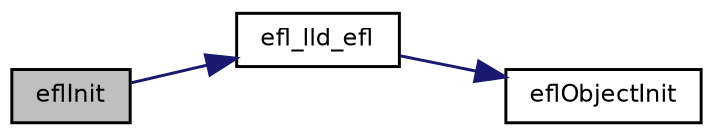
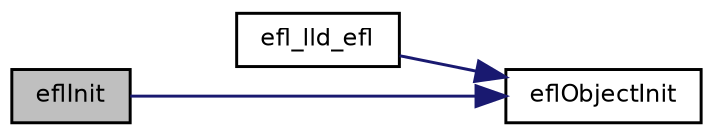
edge "eflInit" -> "efl_lld_efl": now "eflInit" -> "eflObjectInit"
